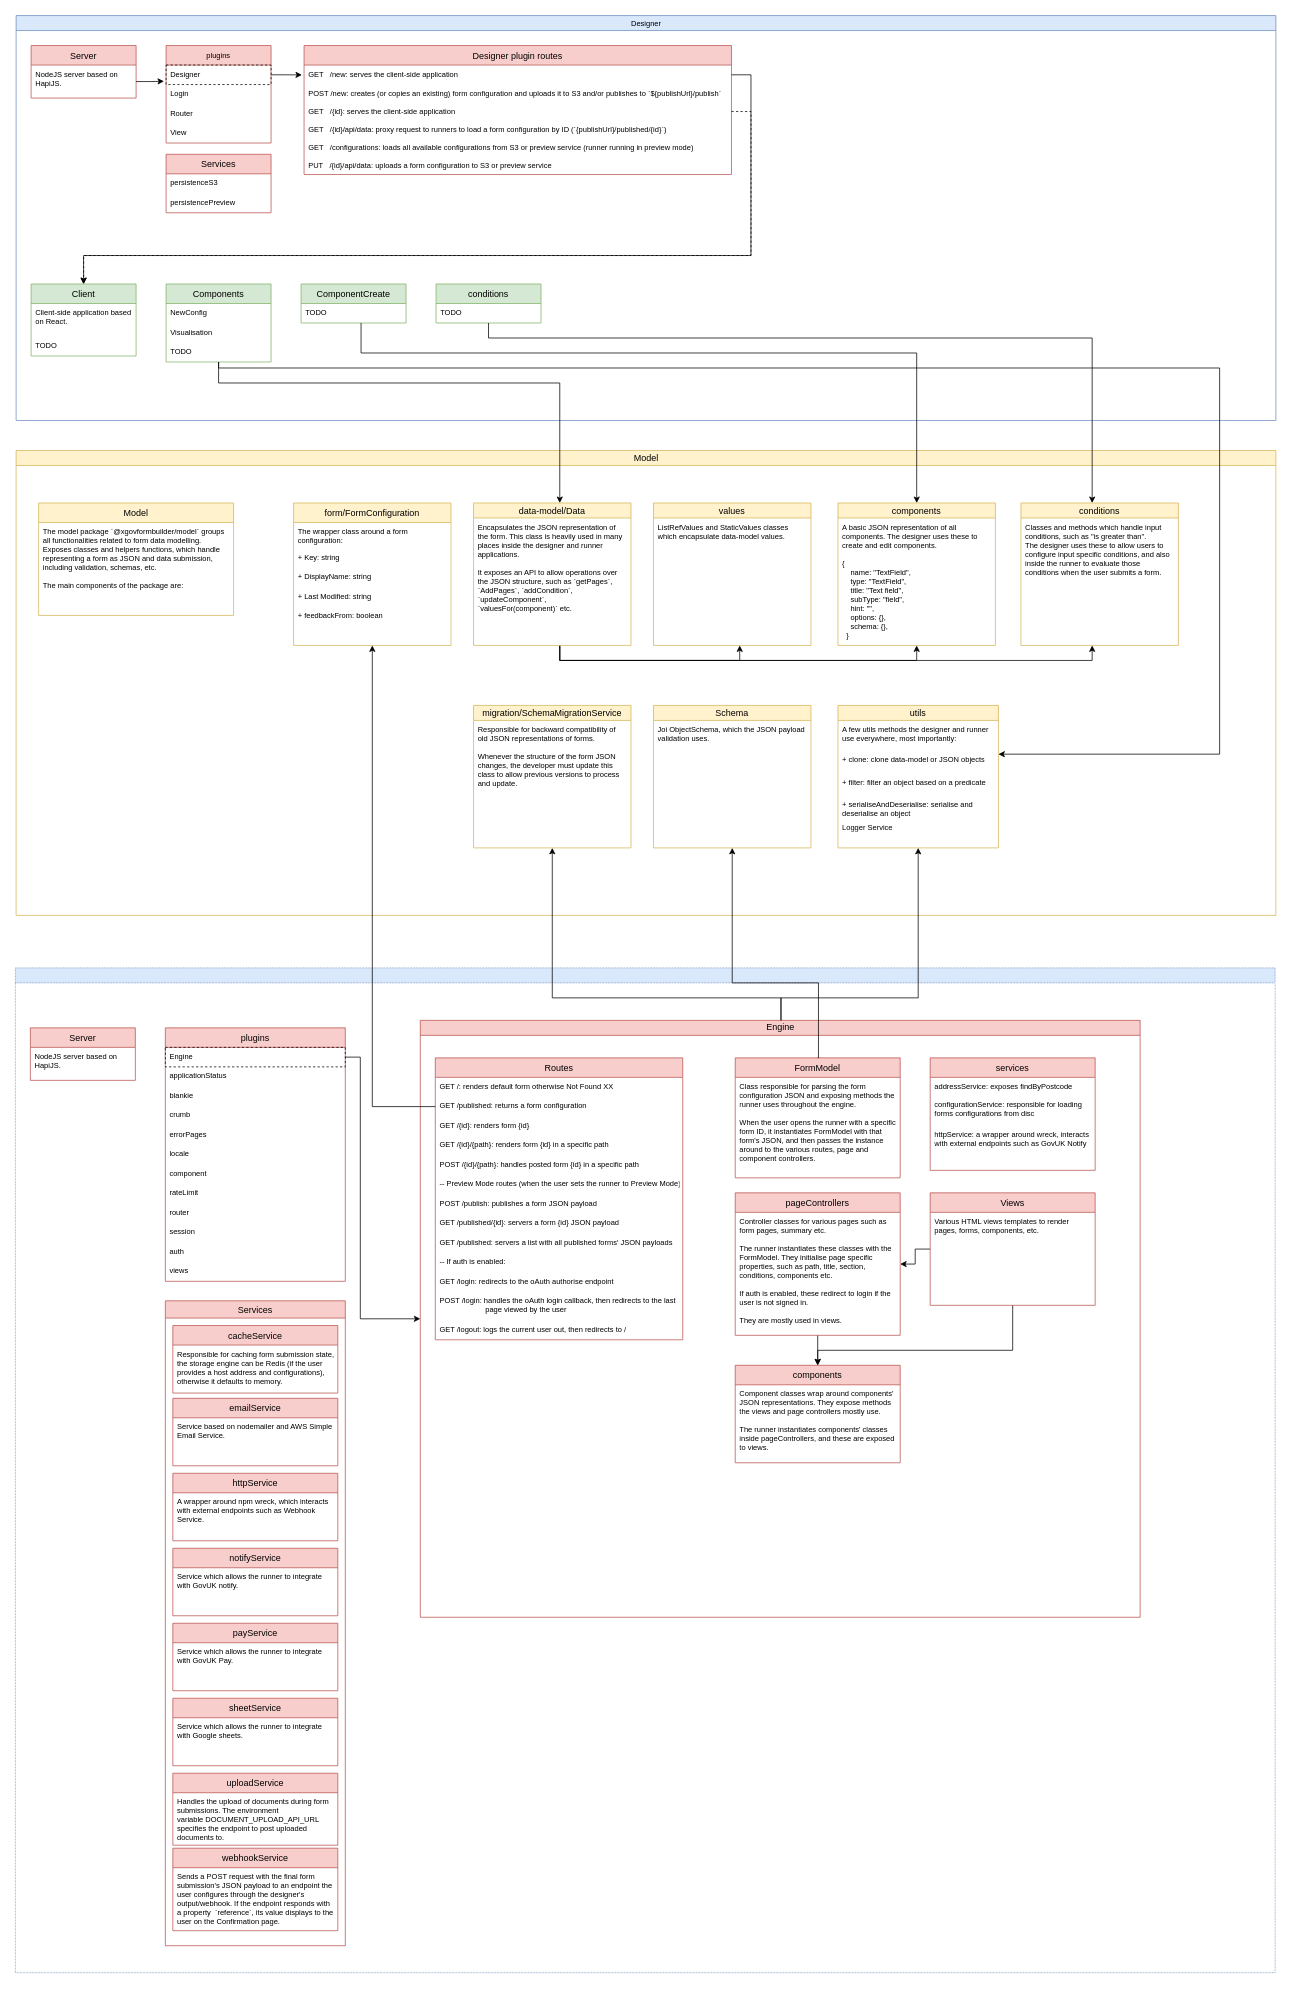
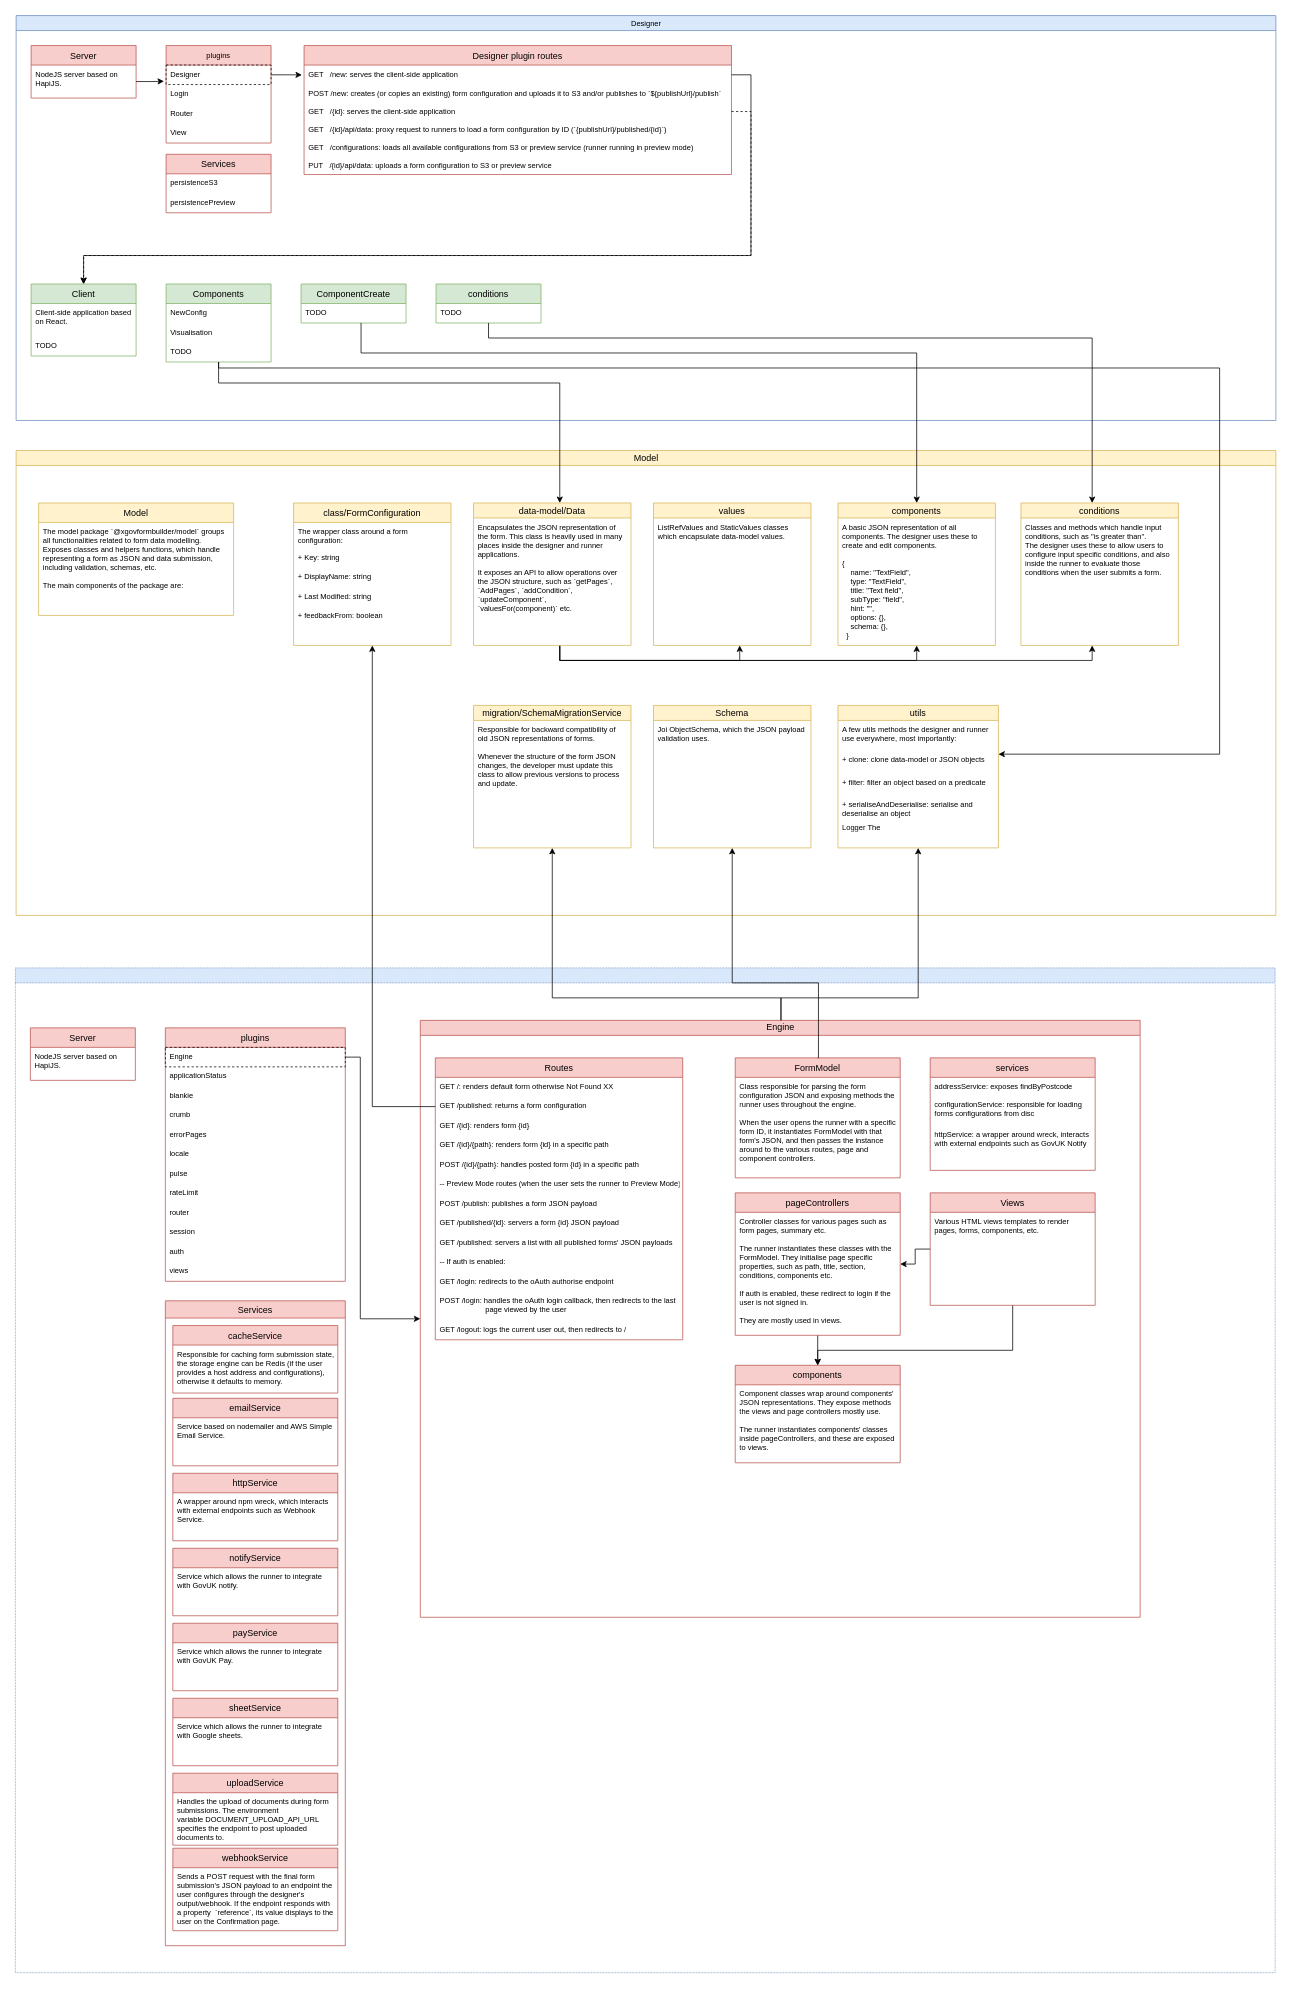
node "form/FormConfiguration": label "form/FormConfiguration" -> "class/FormConfiguration"
node "Logger Service": label "Logger Service" -> "Logger The"
node "component": label "component" -> "pulse"
